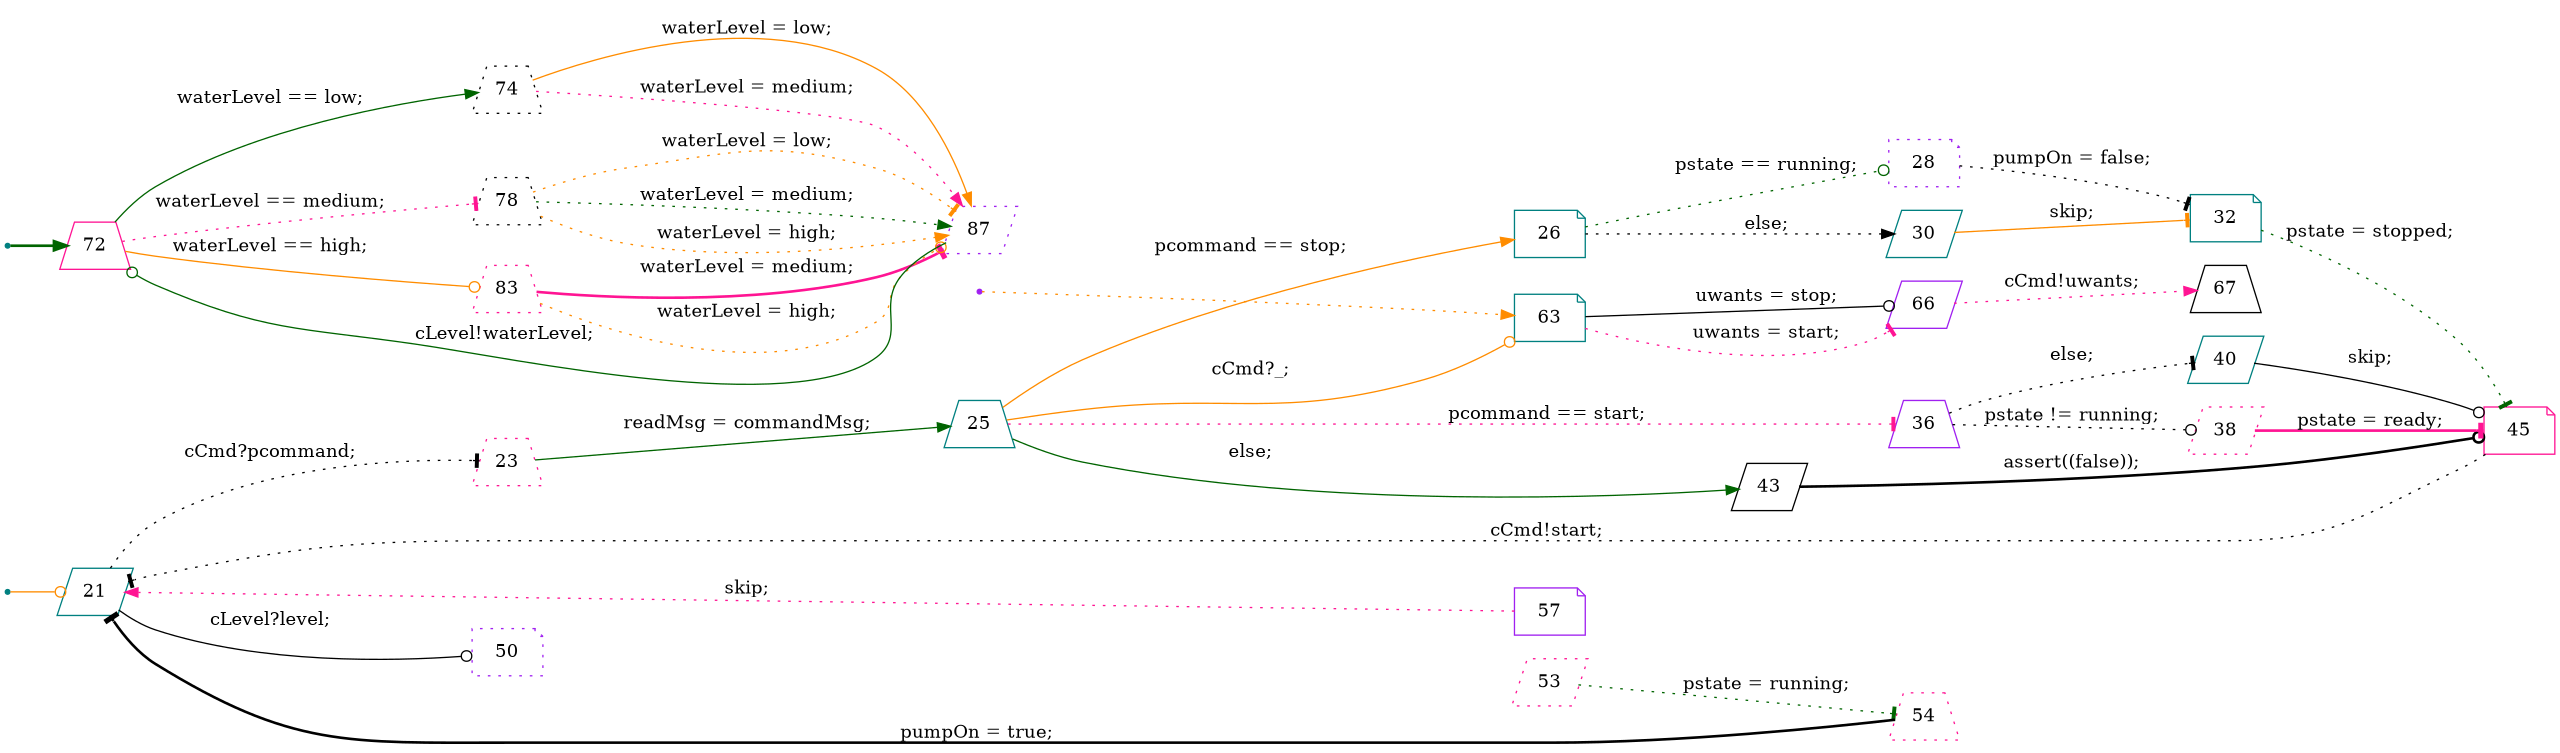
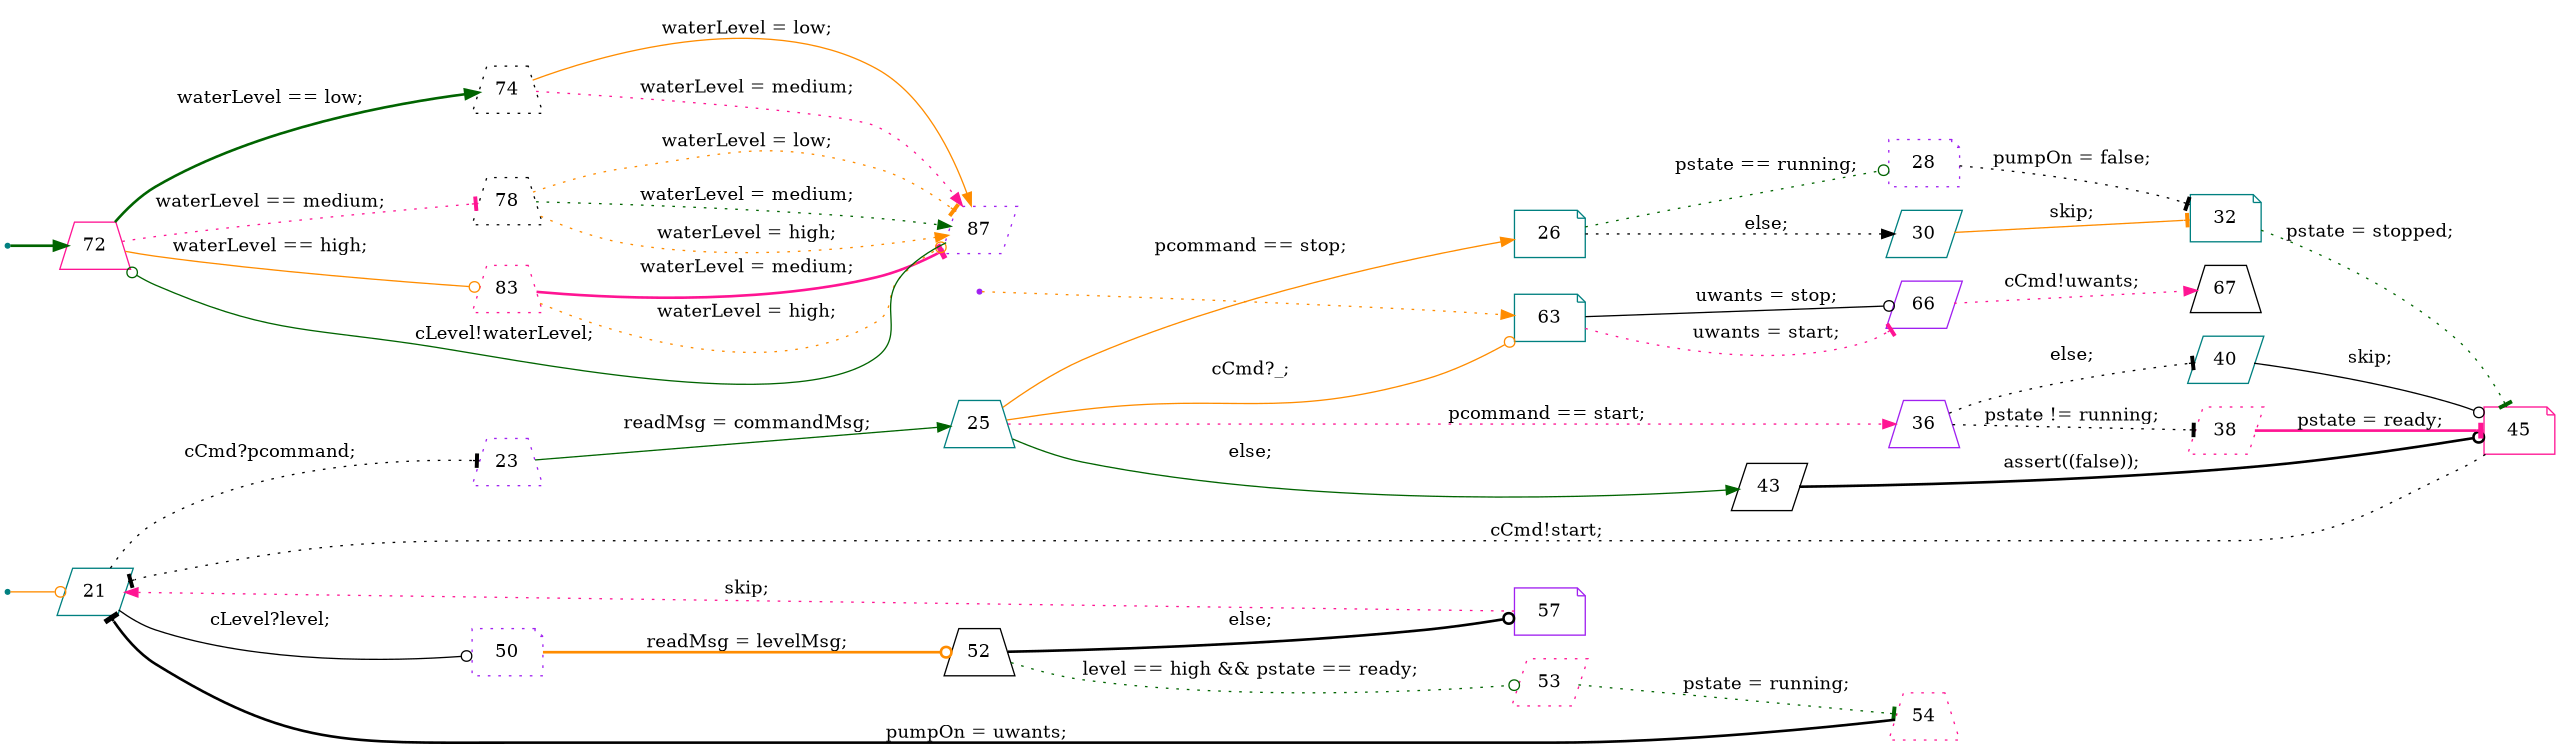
edge "72" -> "74": style solid -> bold
edge "25" -> "36": arrowhead tee -> normal
edge "36" -> "38": arrowhead odot -> tee
node "23": color deeppink -> purple
node "52": added
edge "54" -> "21": label "pumpOn = true; " -> "pumpOn = uwants; "
